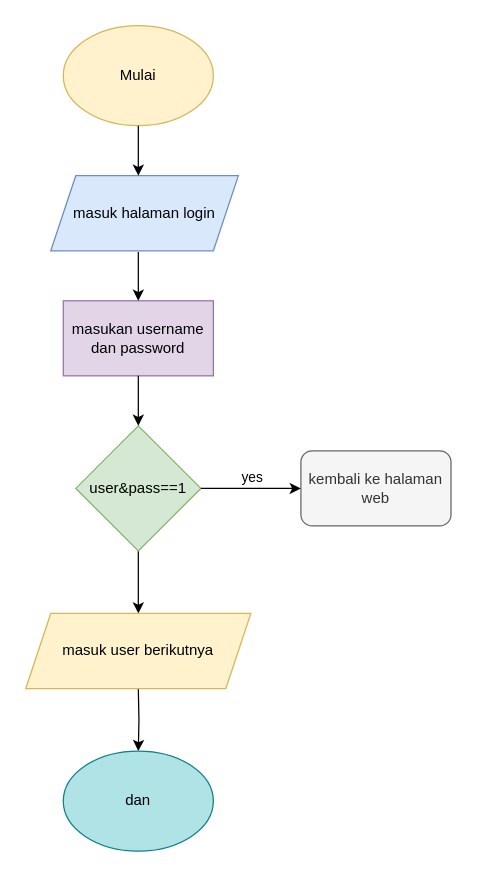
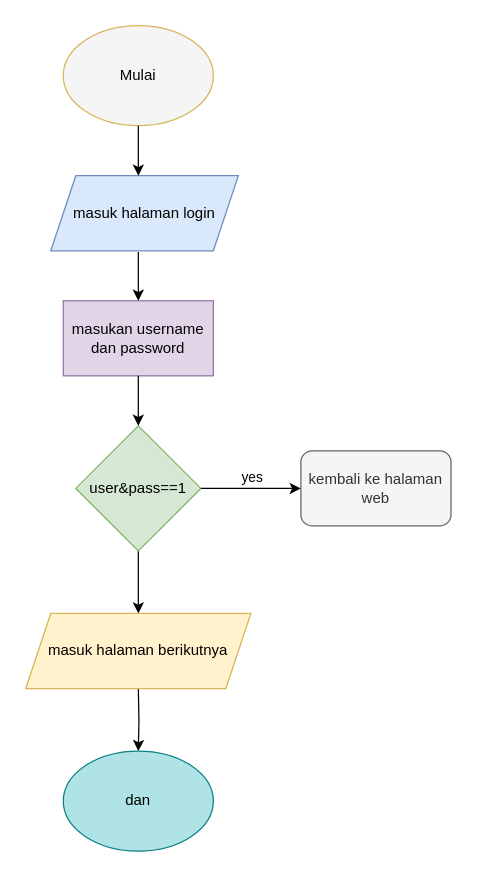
node "Mulai": fillcolor #fff2cc -> #f5f5f5
node "masuk user berikutnya": label "masuk user berikutnya" -> "masuk halaman berikutnya"
